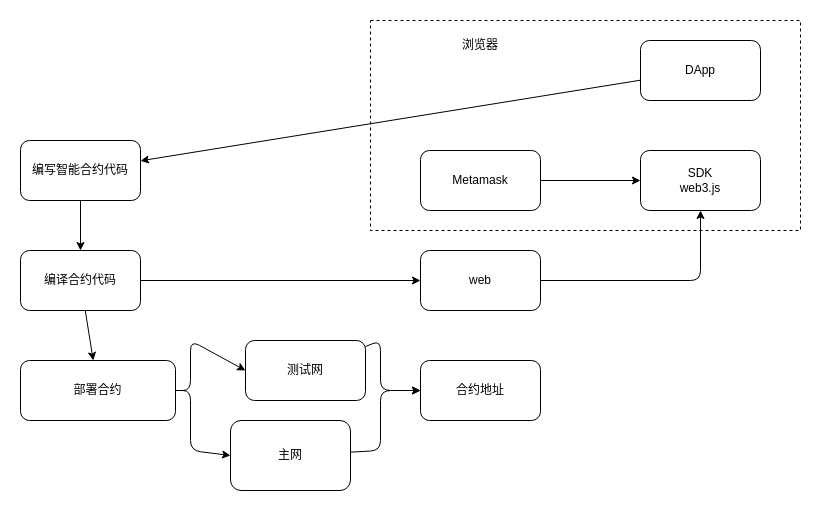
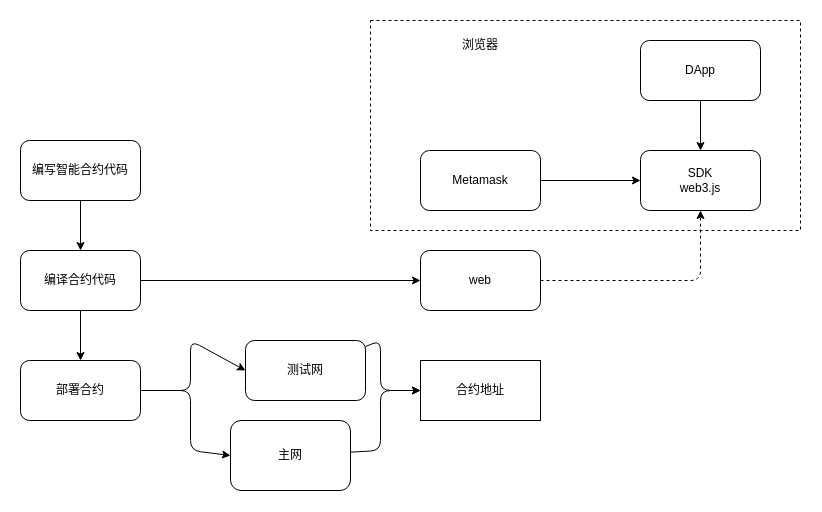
edge "DApp" -> "编写智能合约代码": now "DApp" -> "SDK web3.js"
edge "web" -> "SDK web3.js": style solid -> dashed
node "部署合约": size 155x60 -> 120x60
node "合约地址": shape rounded rectangle -> rectangle
